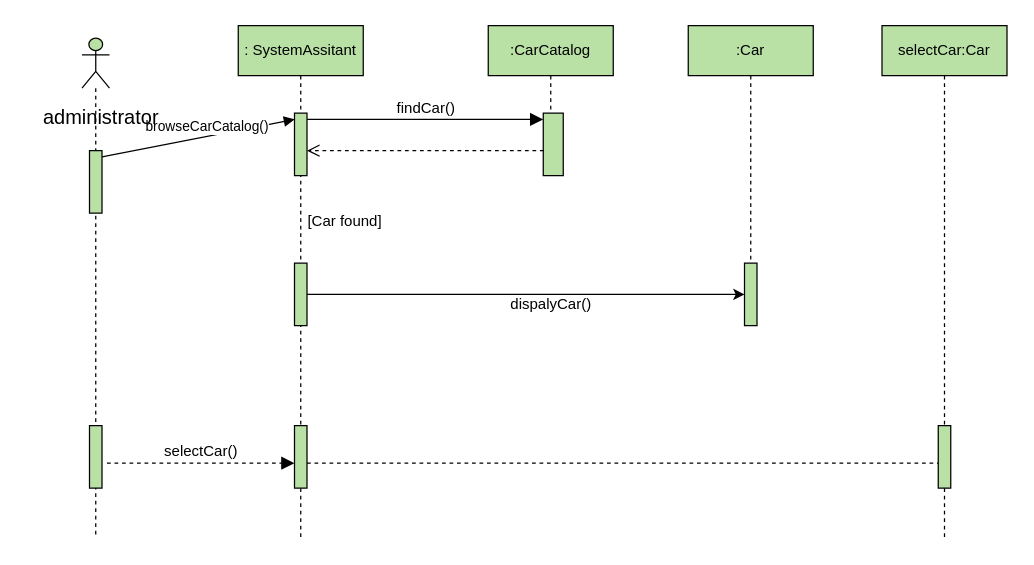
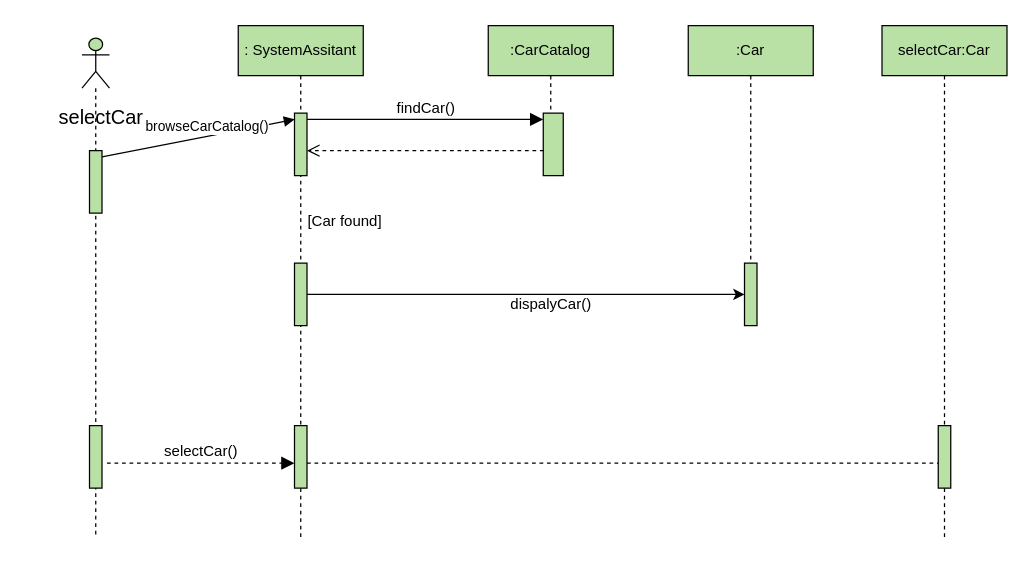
node "administrator": label "administrator" -> "selectCar"
